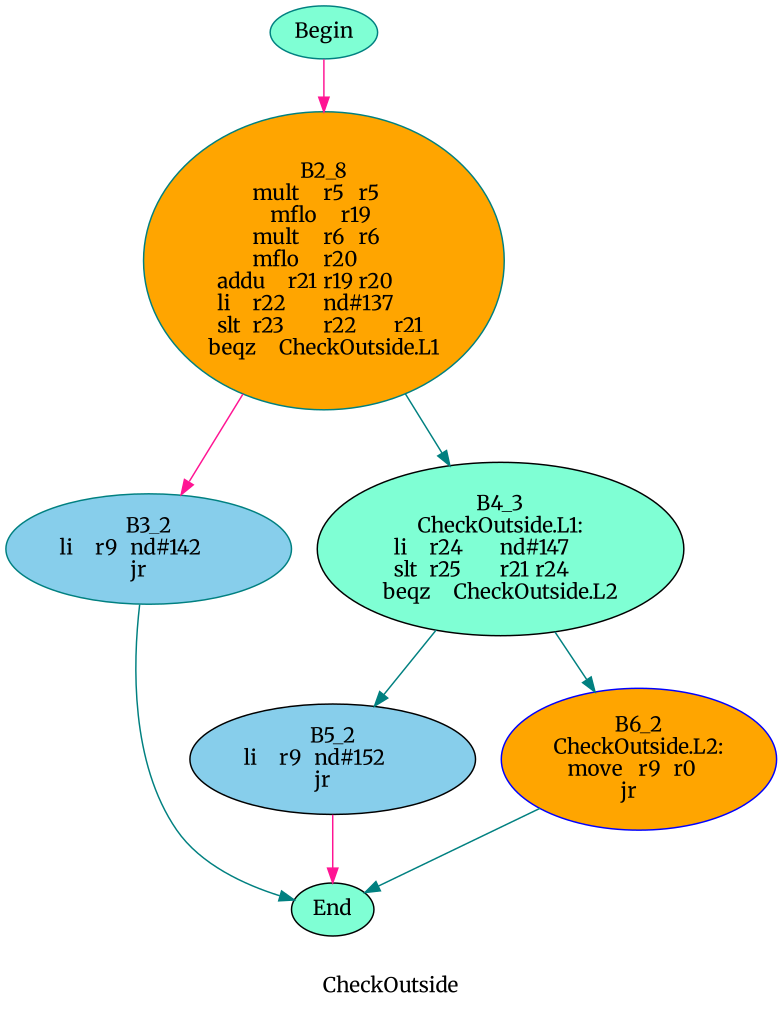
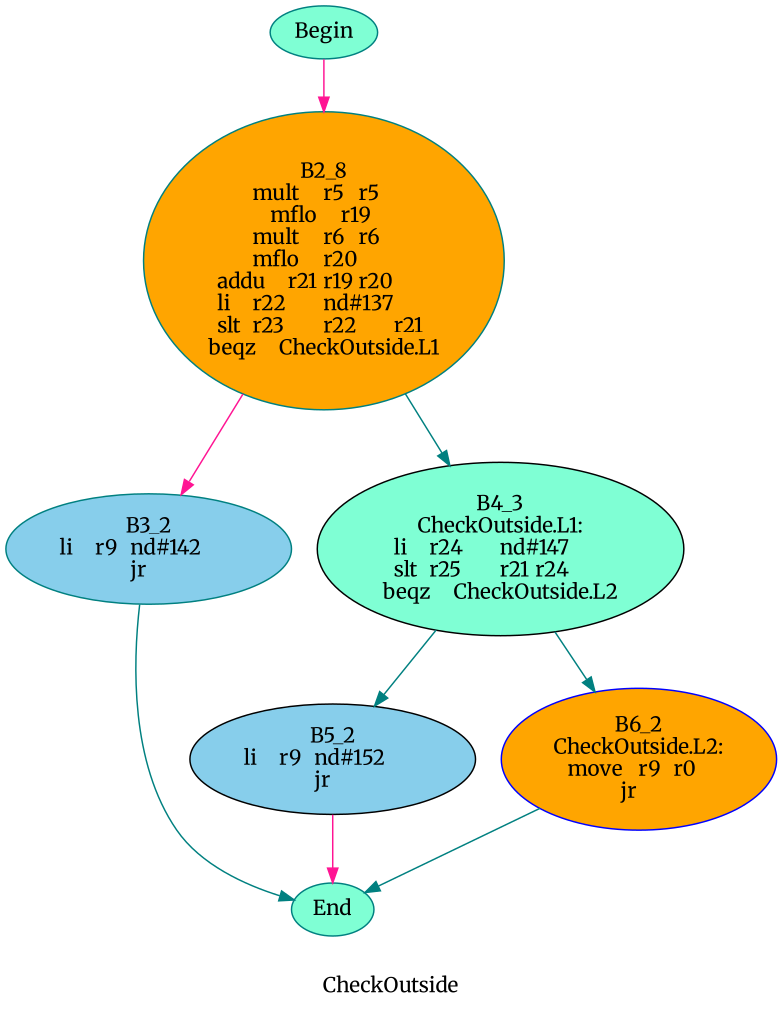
node "End": color black -> teal
